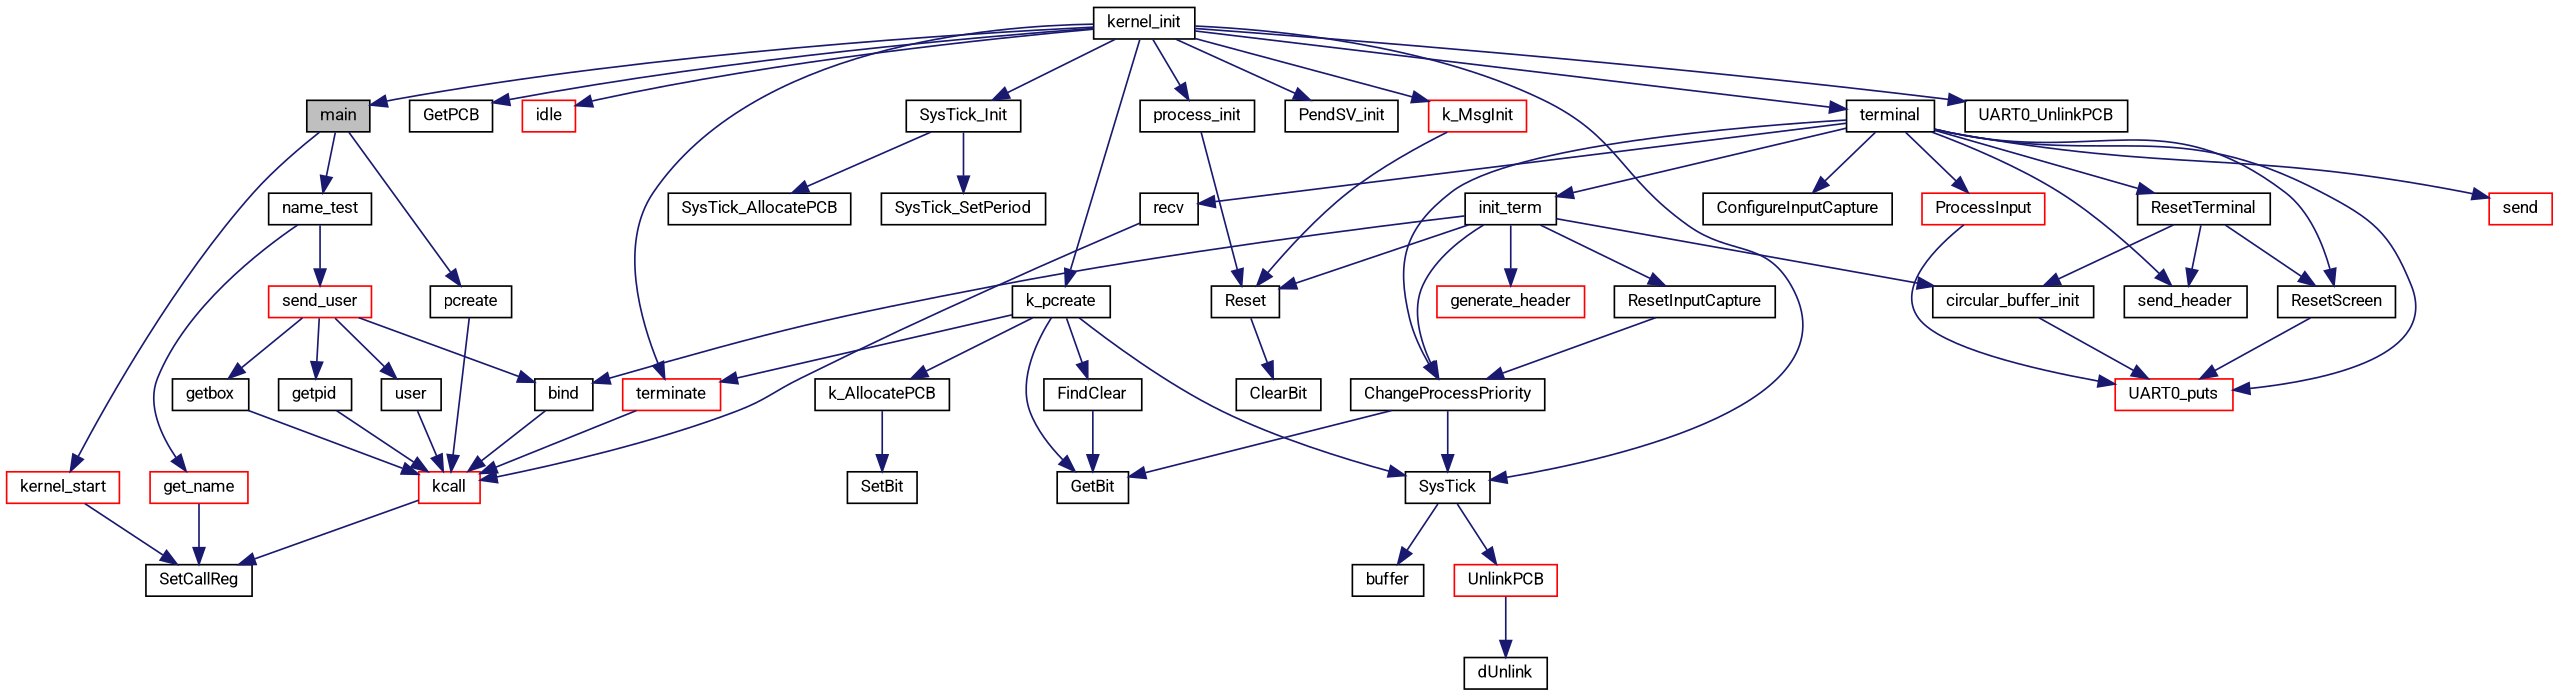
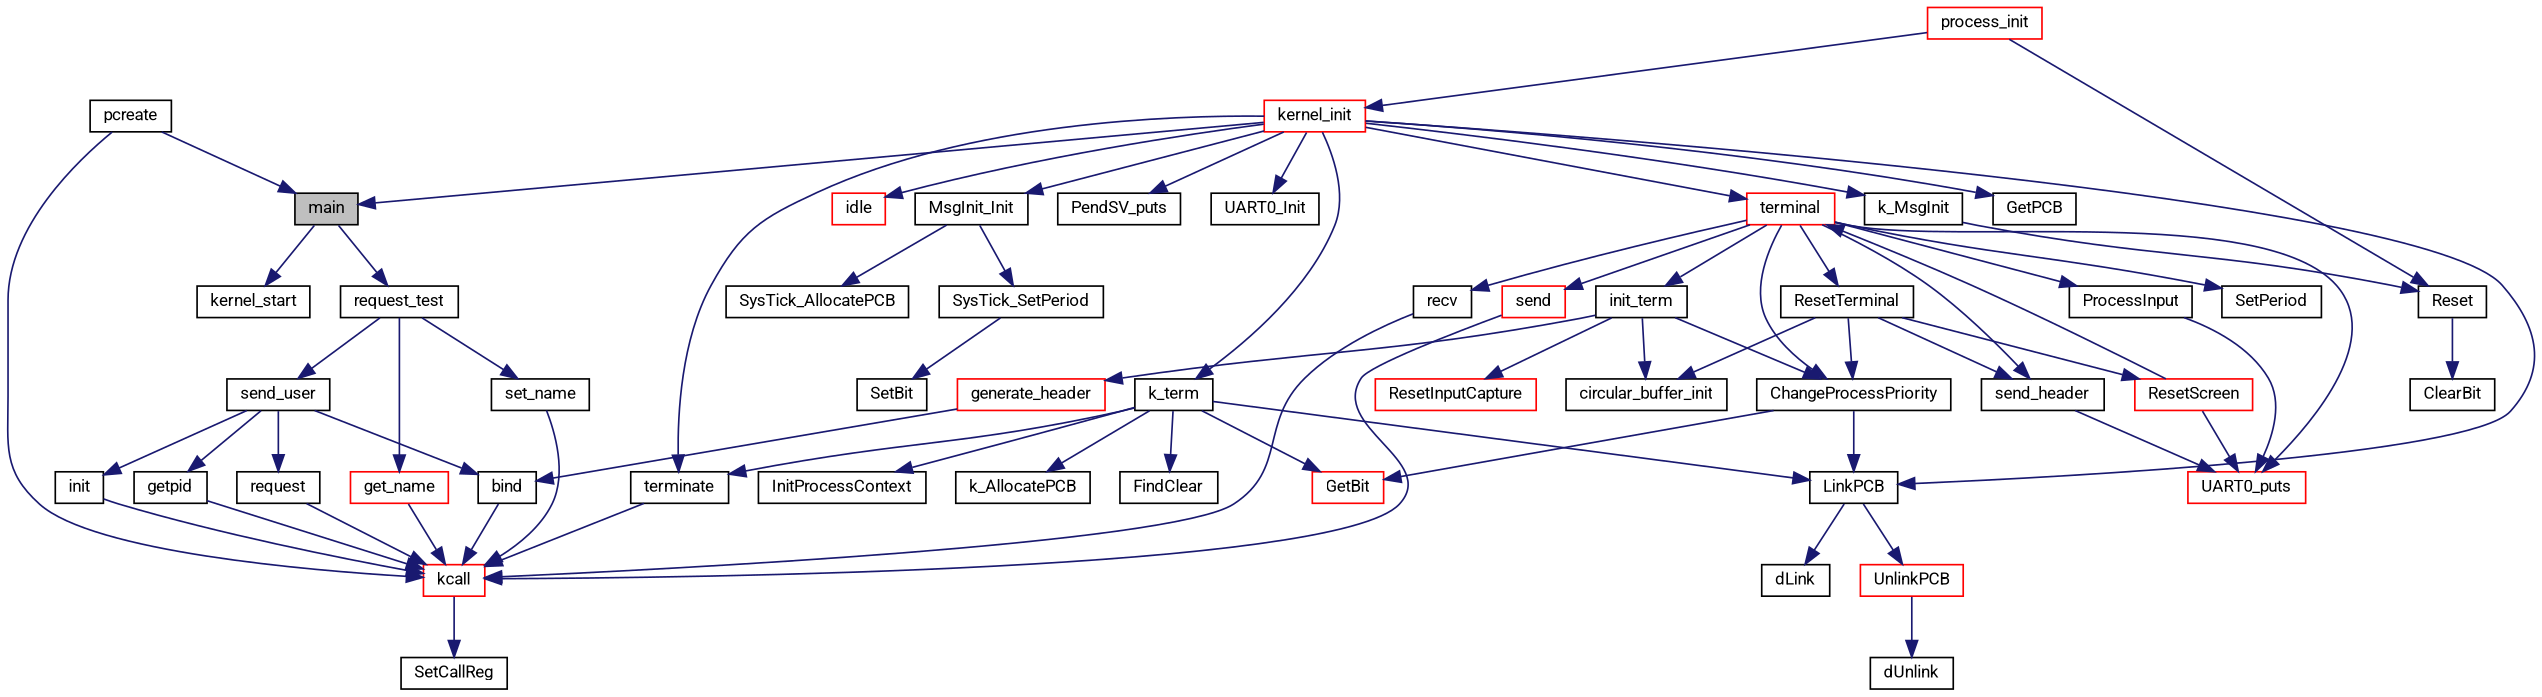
node "kernel_init": color black -> red
edge "kernel_init" -> "process_init": reversed
node "SysTick_Init": label "SysTick_Init" -> "MsgInit_Init"
node "process_init": color black -> red
node "PendSV_init": label "PendSV_init" -> "PendSV_puts"
node "k_MsgInit": color red -> black
node "terminal": color black -> red
node "UART0_UnlinkPCB": label "UART0_UnlinkPCB" -> "UART0_Init"
edge "terminal" -> "ResetScreen": reversed
edge "main" -> "pcreate": reversed
node "name_test": label "name_test" -> "request_test"
node "ConfigureInputCapture": label "ConfigureInputCapture" -> "SetPeriod"
node "ProcessInput": color red -> black
edge "init_term" -> "Reset": removed
edge "init_term" -> "bind": now "generate_header" -> "bind"
node "send_user": color red -> black
node "k_pcreate": label "k_pcreate" -> "k_term"
node "ResetInputCapture": color black -> red
node "ResetScreen": color black -> red
edge "circular_buffer_init" -> "UART0_puts": now "send_header" -> "UART0_puts"
edge "ResetInputCapture" -> "ChangeProcessPriority": now "ResetTerminal" -> "ChangeProcessPriority"
node "getbox": label "getbox" -> "init"
node "user": label "user" -> "request"
node "set_name": added
node "terminate": color red -> black
edge "k_AllocatePCB" -> "SetBit": now "SysTick_SetPeriod" -> "SetBit"
edge "FindClear" -> "GetBit": removed
node "kernel_start": color red -> black
node "InitProcessContext": added
node "GetBit": color black -> red
node "SysTick": label "SysTick" -> "LinkPCB"
edge "get_name" -> "SetCallReg": now "get_name" -> "kcall"
edge "kernel_start" -> "SetCallReg": removed
edge "send" -> "kcall": added
node "buffer": label "buffer" -> "dLink"
